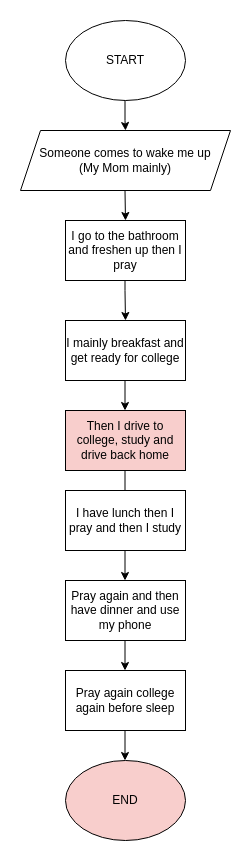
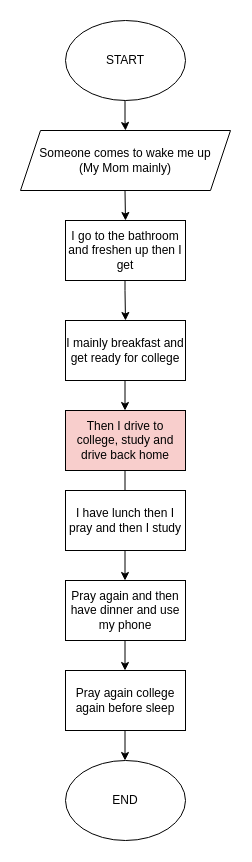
node "I go to the bathroom and freshen up then I pray": label "I go to the bathroom and freshen up then I pray" -> "I go to the bathroom and freshen up then I get"
node "END": fillcolor #f8cecc -> #ffffff
